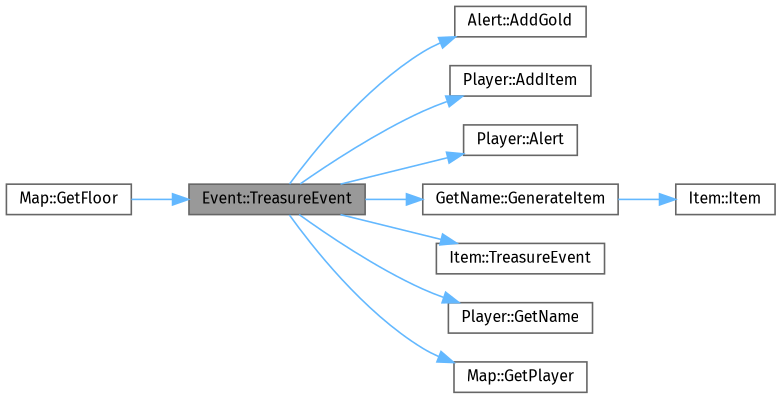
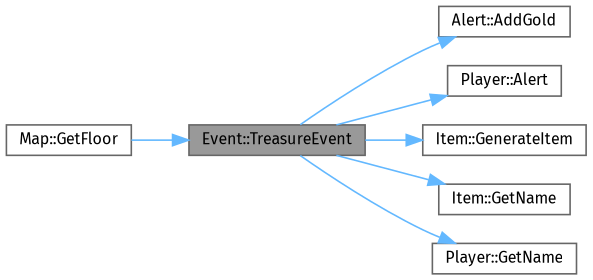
node "Player::AddItem": removed
node "GetName::GenerateItem": label "GetName::GenerateItem" -> "Item::GenerateItem"
node "Item::Item": removed
node "Item::TreasureEvent": label "Item::TreasureEvent" -> "Item::GetName"
node "Map::GetPlayer": removed
